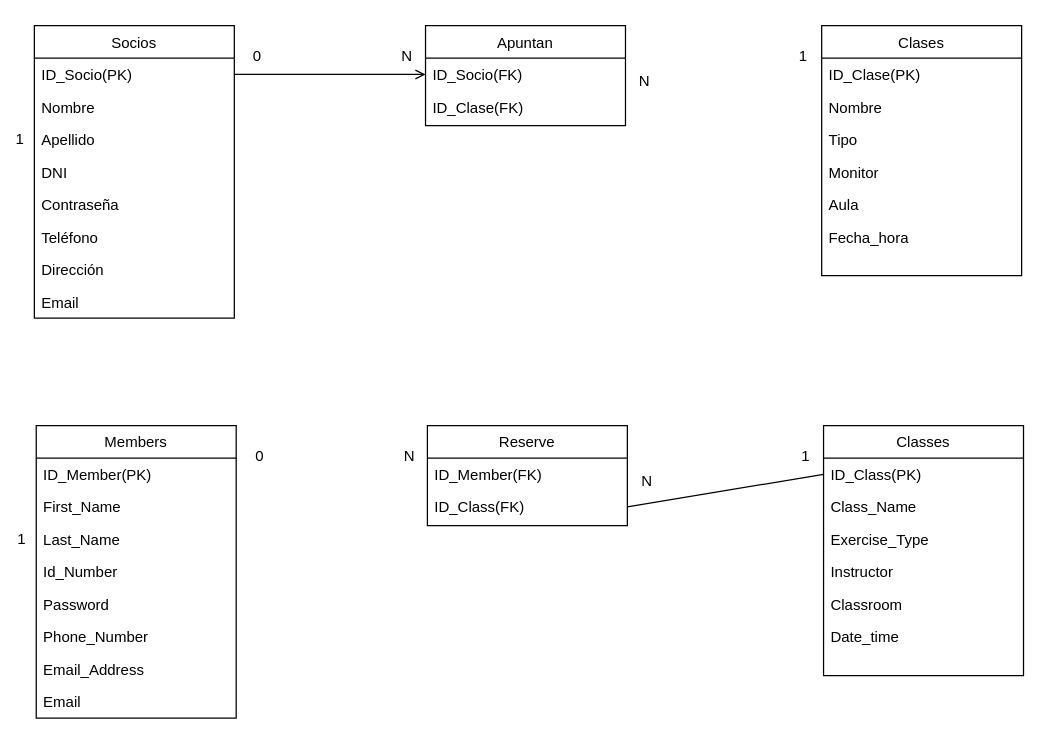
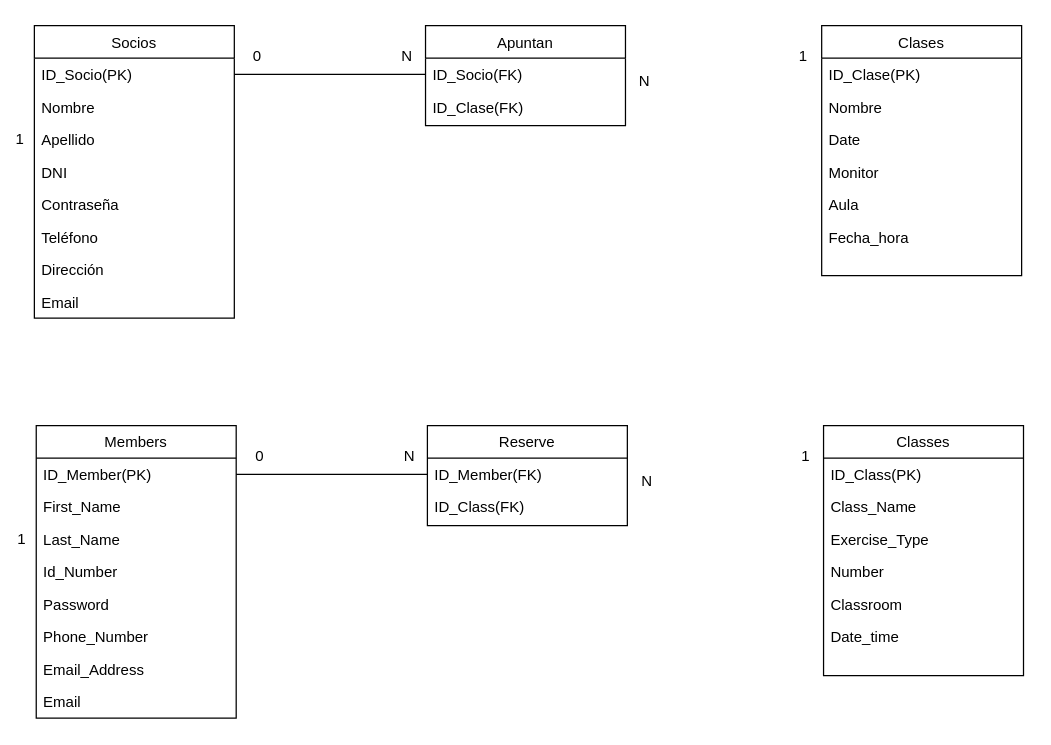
edge "ID_Socio(PK)" -> "ID_Socio(FK)": arrowhead open -> none
node "Tipo": label "Tipo" -> "Date"
edge "ID_Member(PK)" -- "ID_Member(FK)": added
edge "ID_Class(PK)" -- "ID_Class(FK)": removed
node "Instructor": label "Instructor" -> "Number"
